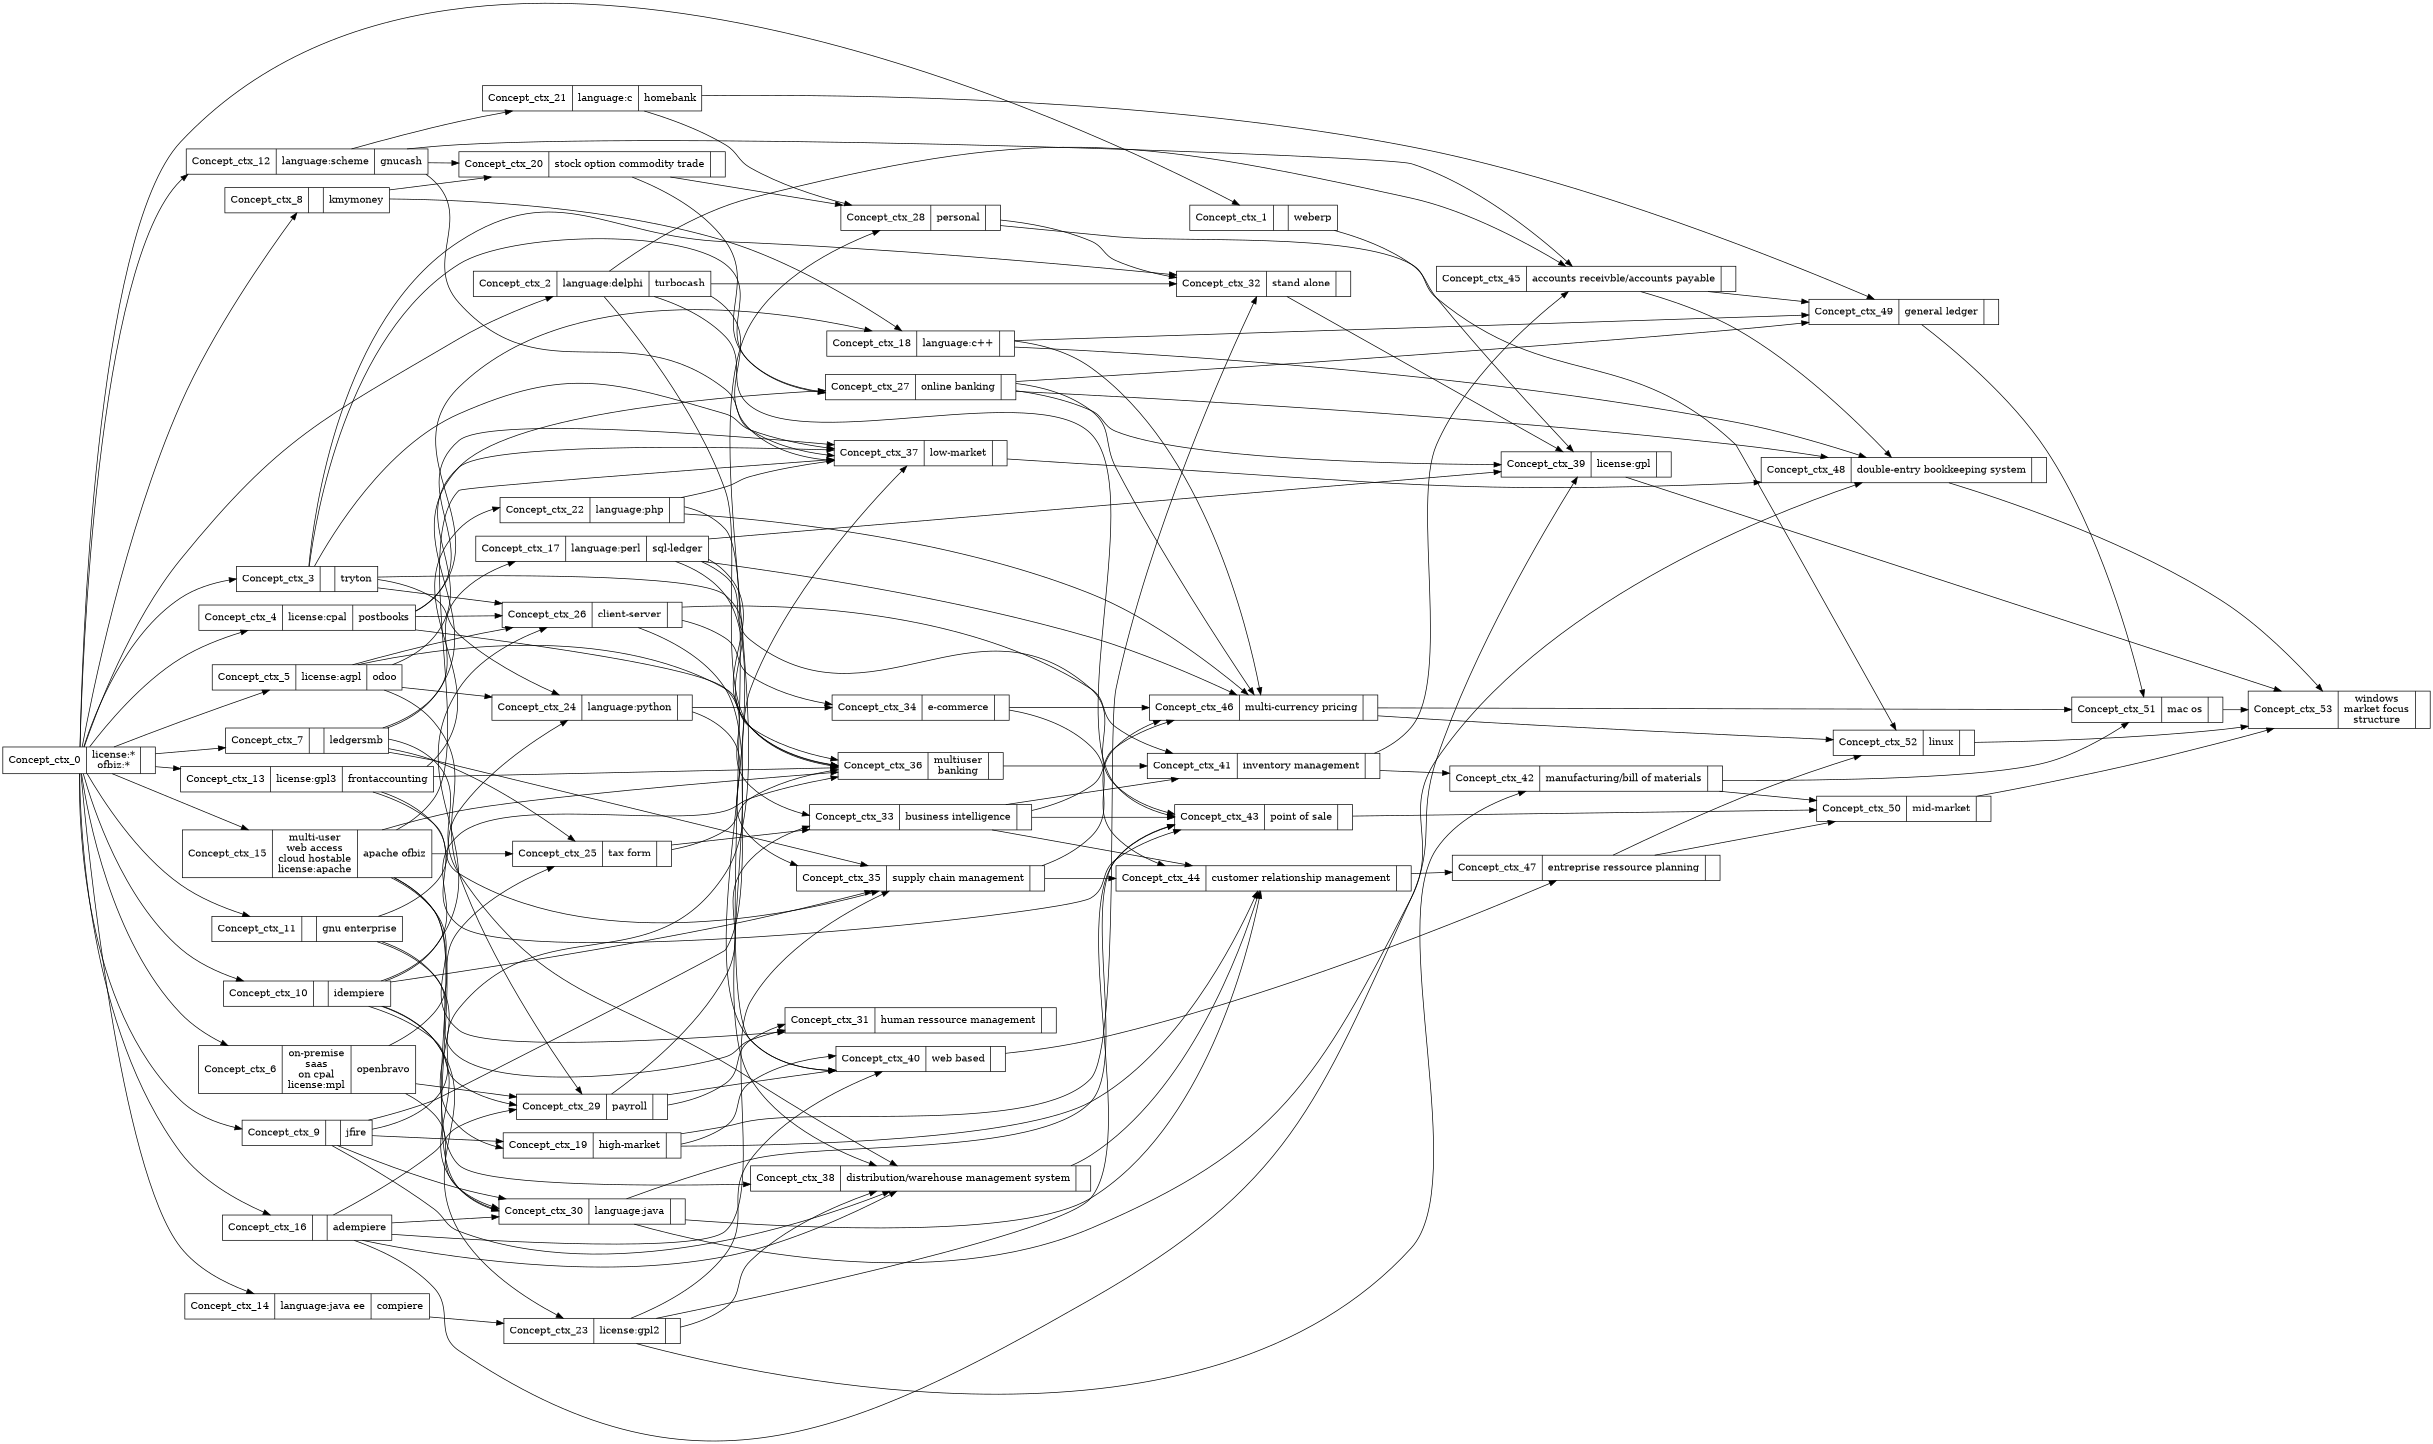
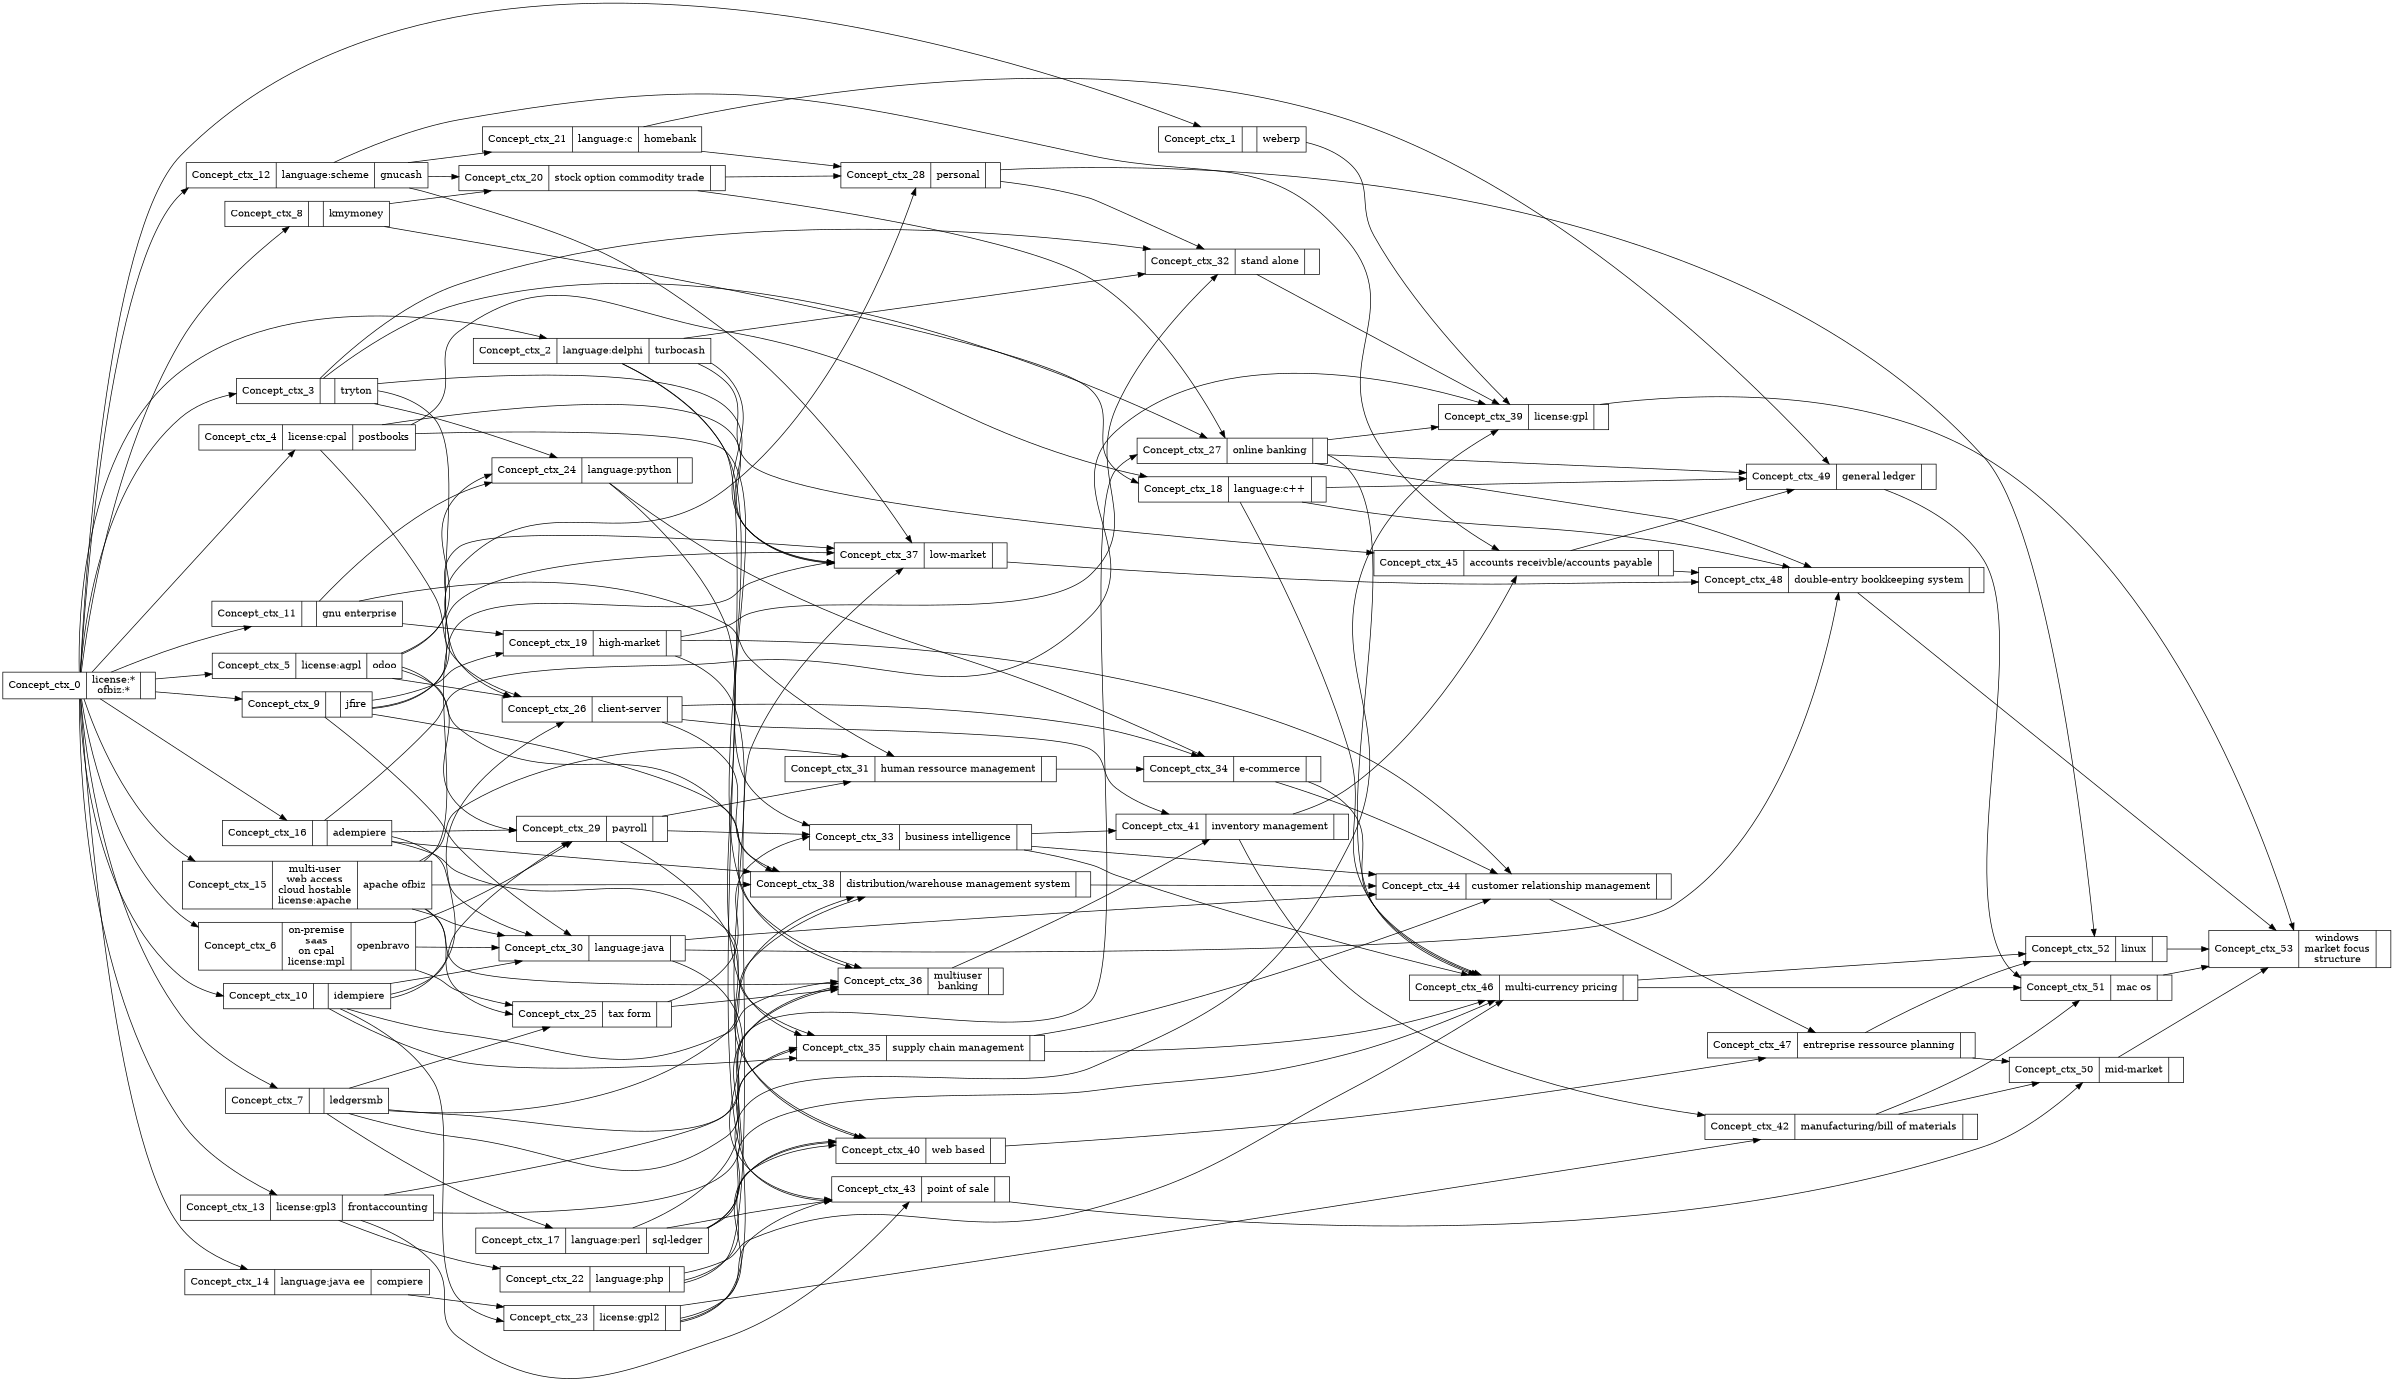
edge "Concept_ctx_3" -> "Concept_ctx_36": removed
edge "Concept_ctx_31" -> "Concept_ctx_34": added
edge "Concept_ctx_33" -> "Concept_ctx_43": removed
